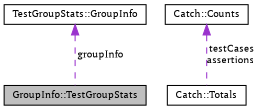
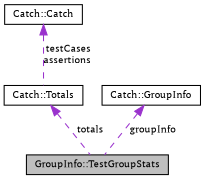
node "TestGroupStats::GroupInfo": label "TestGroupStats::GroupInfo" -> "Catch::GroupInfo"
node "Catch::Counts": label "Catch::Counts" -> "Catch::Catch"
edge "GroupInfo::TestGroupStats" -> "Catch::Totals": added, label "totals"
